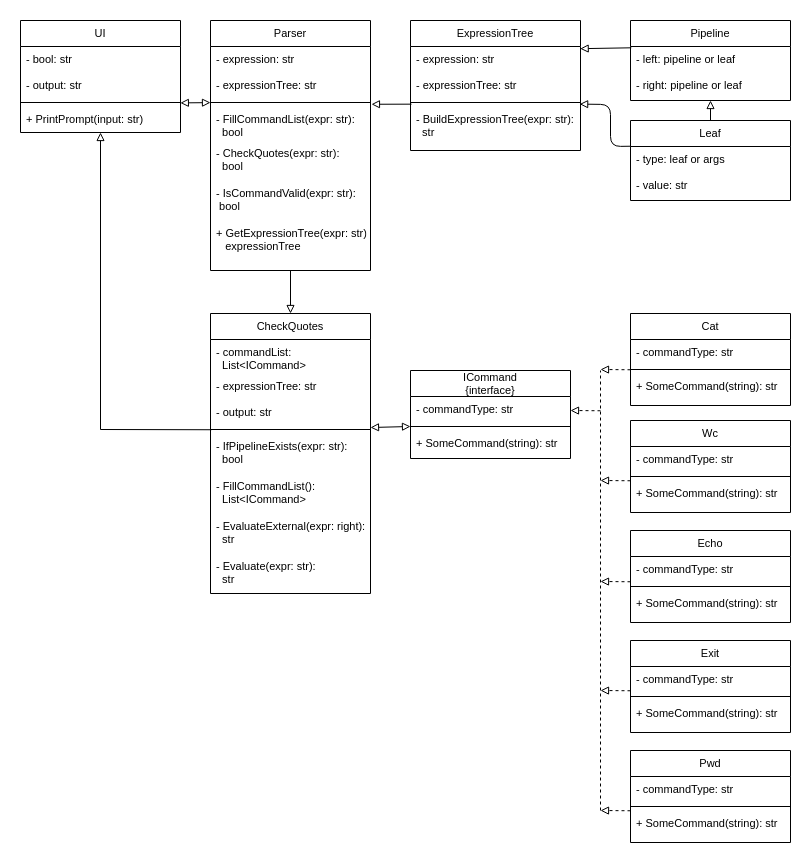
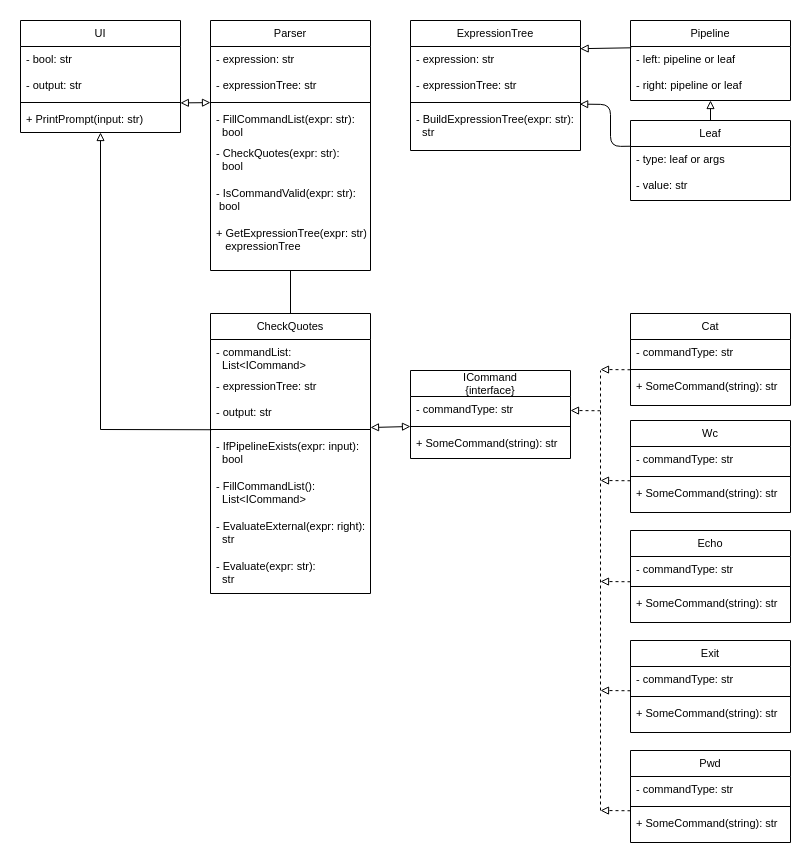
edge "- BuildExpressionTree(expr: str): str" -> "- FillCommandList(expr: str): bool": removed
edge "Parser" -> "CheckQuotes": arrowhead block -> none
node "- IfPipelineExists(expr: str): bool": label "- IfPipelineExists(expr: str): bool" -> "- IfPipelineExists(expr: input): bool"
